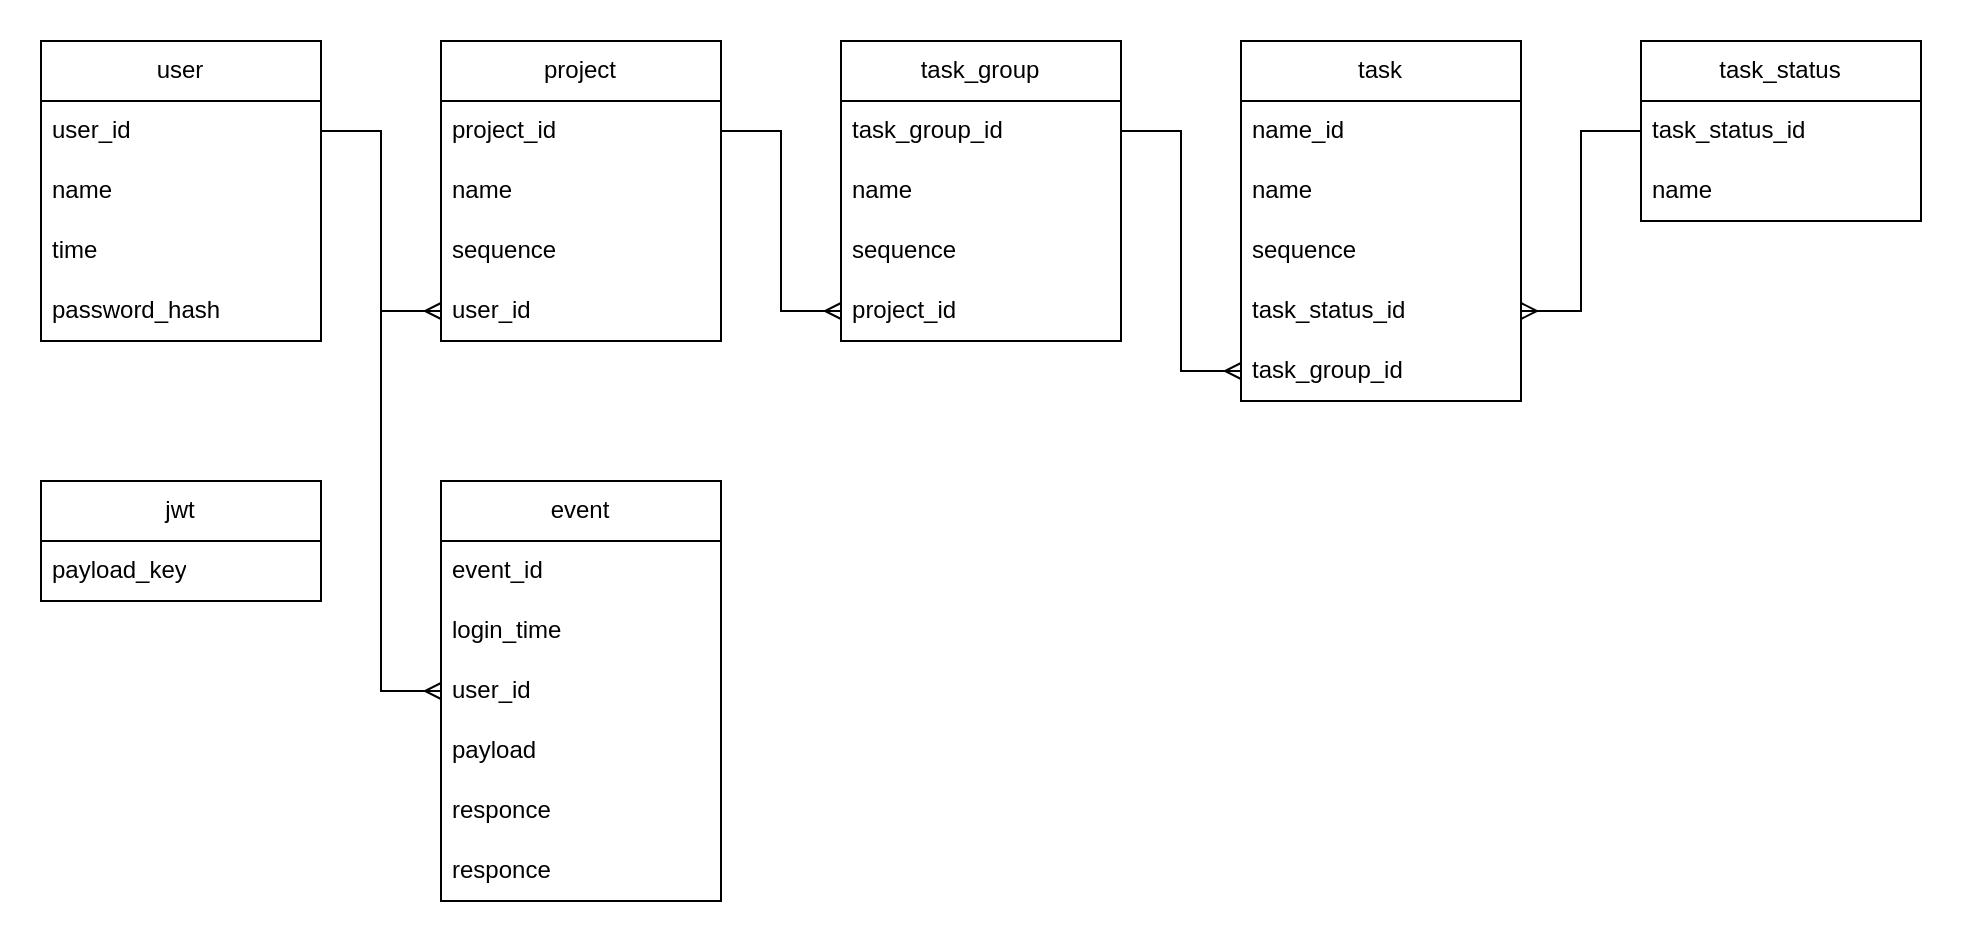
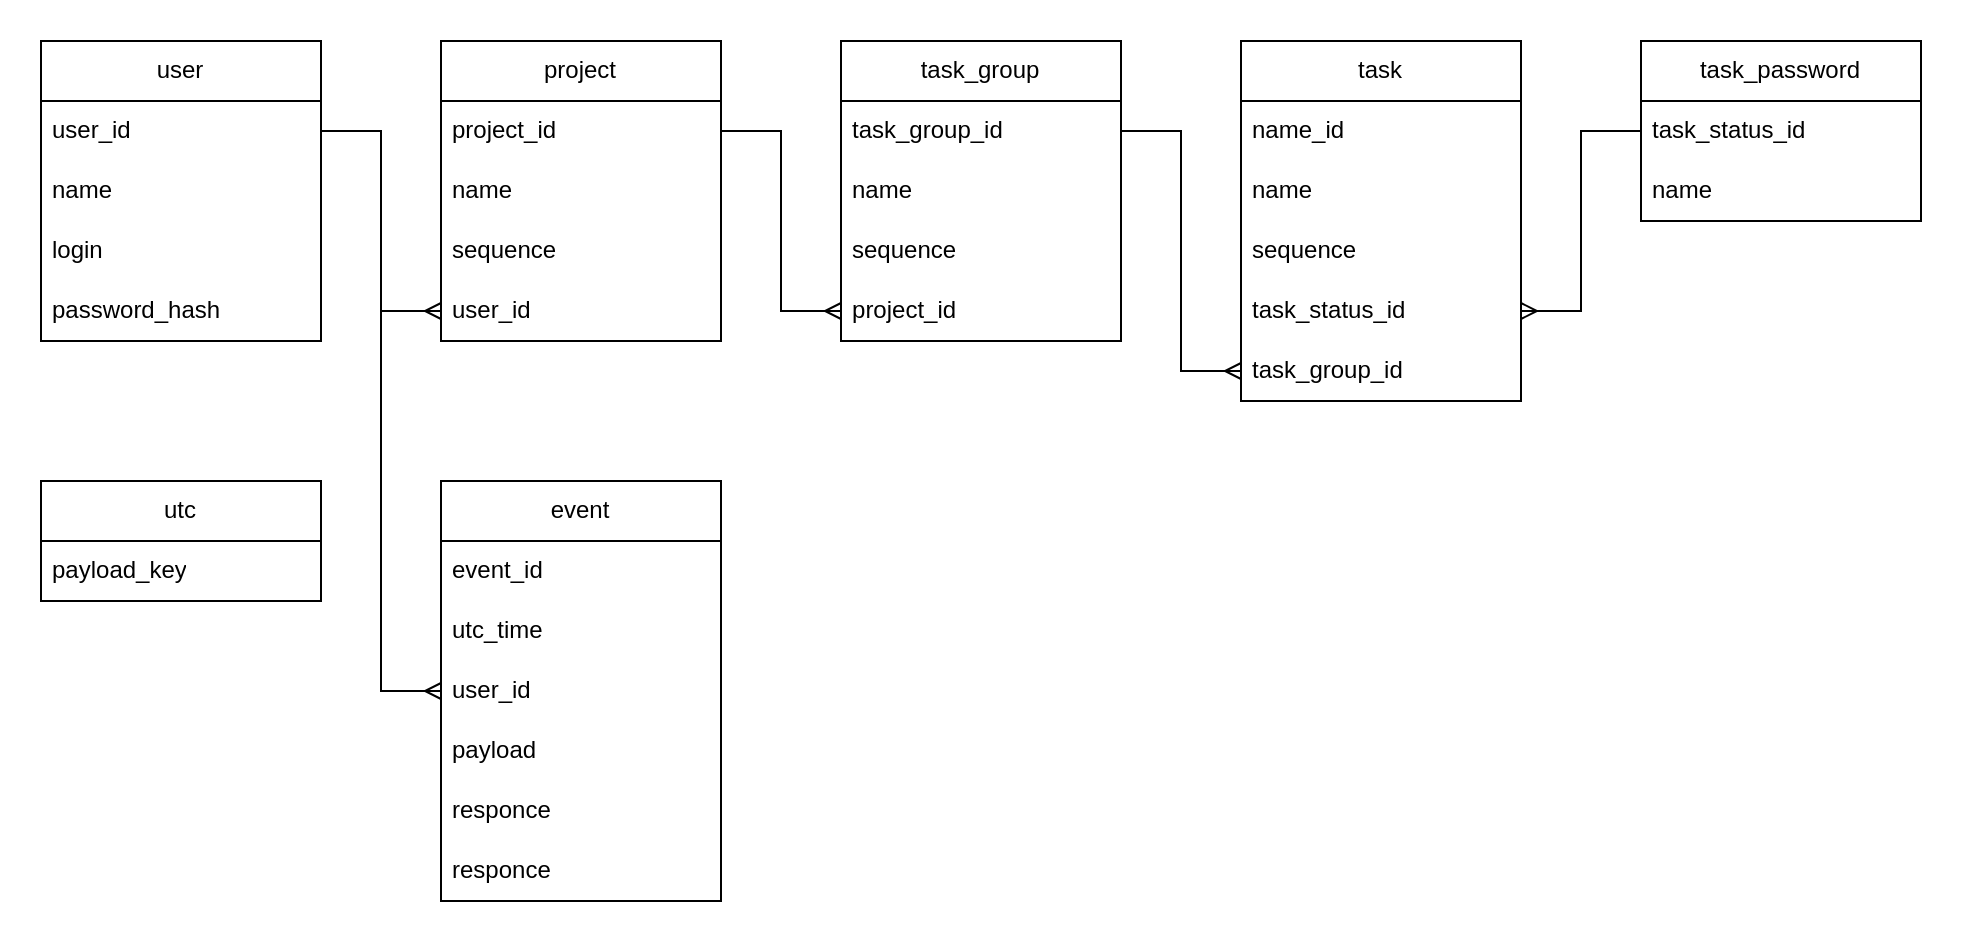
node "task_status": label "task_status" -> "task_password"
node "time": label "time" -> "login"
node "jwt": label "jwt" -> "utc"
node "login_time": label "login_time" -> "utc_time"
